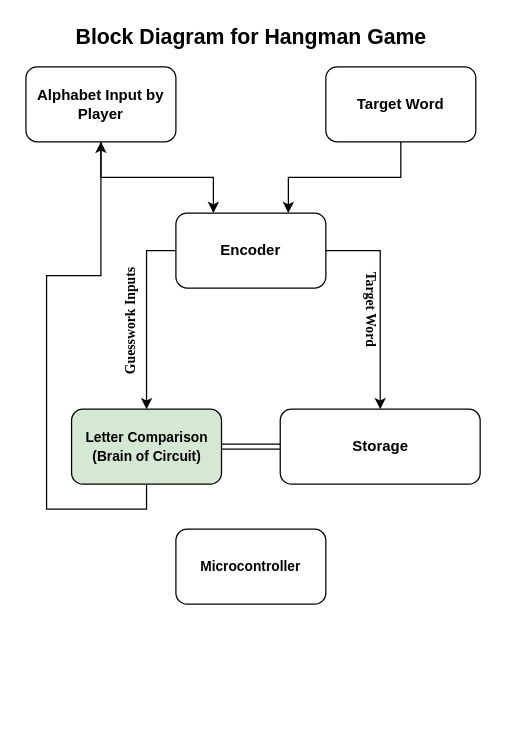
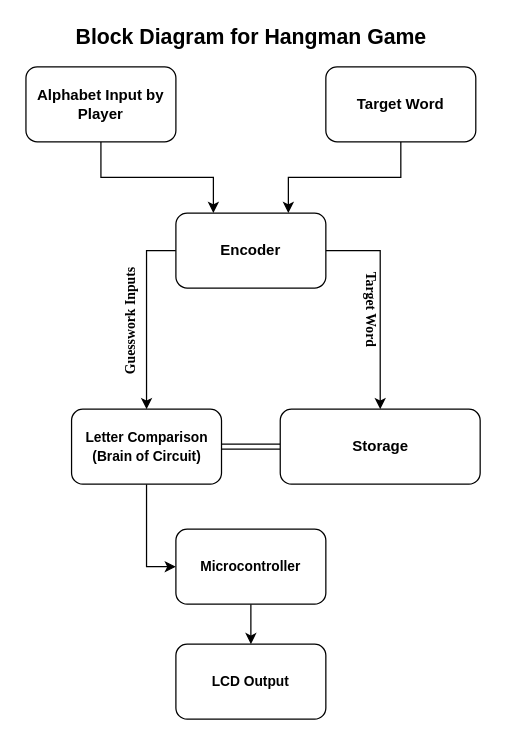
edge "Letter Comparison (Brain of Circuit)" -> "Alphabet Input by Player": now "Letter Comparison (Brain of Circuit)" -> "Microcontroller"
node "Letter Comparison (Brain of Circuit)": fillcolor #d5e8d4 -> #ffffff
edge "Microcontroller" -> "LCD Output": added
node "LCD Output": added
